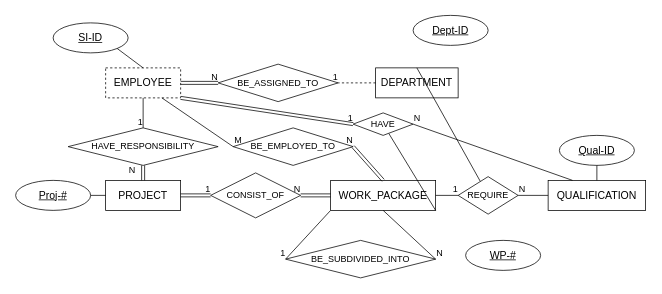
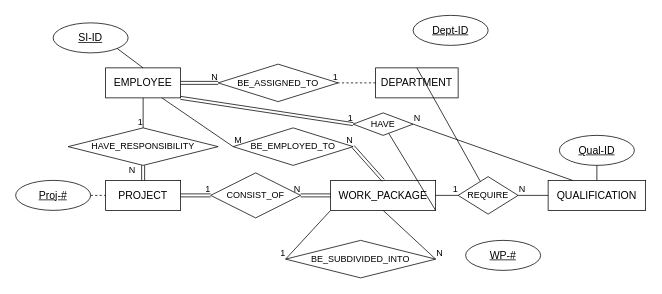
node "EMPLOYEE": style dashed -> solid
edge "Proj-#" -- "PROJECT": style solid -> dashed
